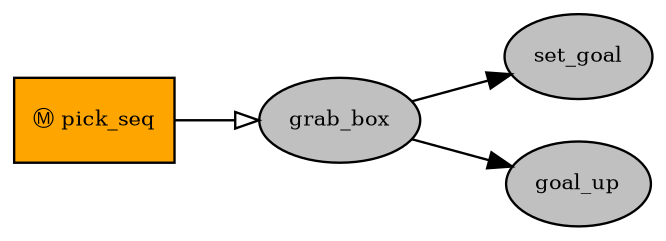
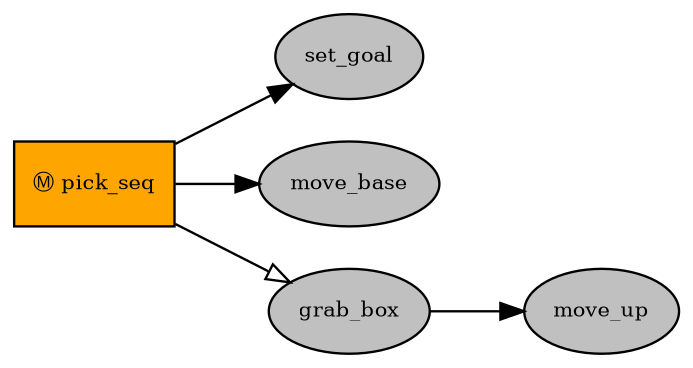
edge "grab_box" -> "set_goal": now "Ⓜ pick_seq" -> "set_goal"
node "move_base": added
node "goal_up": label "goal_up" -> "move_up"
